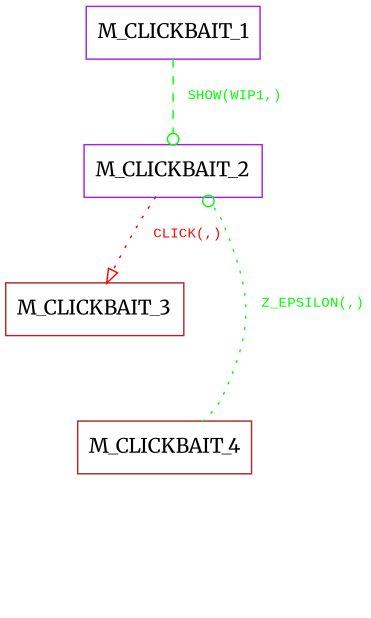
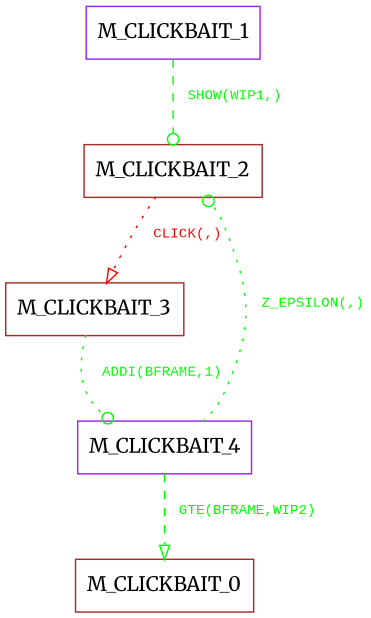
node "M_CLICKBAIT_2": color purple -> brown
edge "M_CLICKBAIT_3" -> "M_CLICKBAIT_4": added, label "ADDI(BFRAME,1)"
node "M_CLICKBAIT_4": color brown -> purple
node "M_CLICKBAIT_0": added
